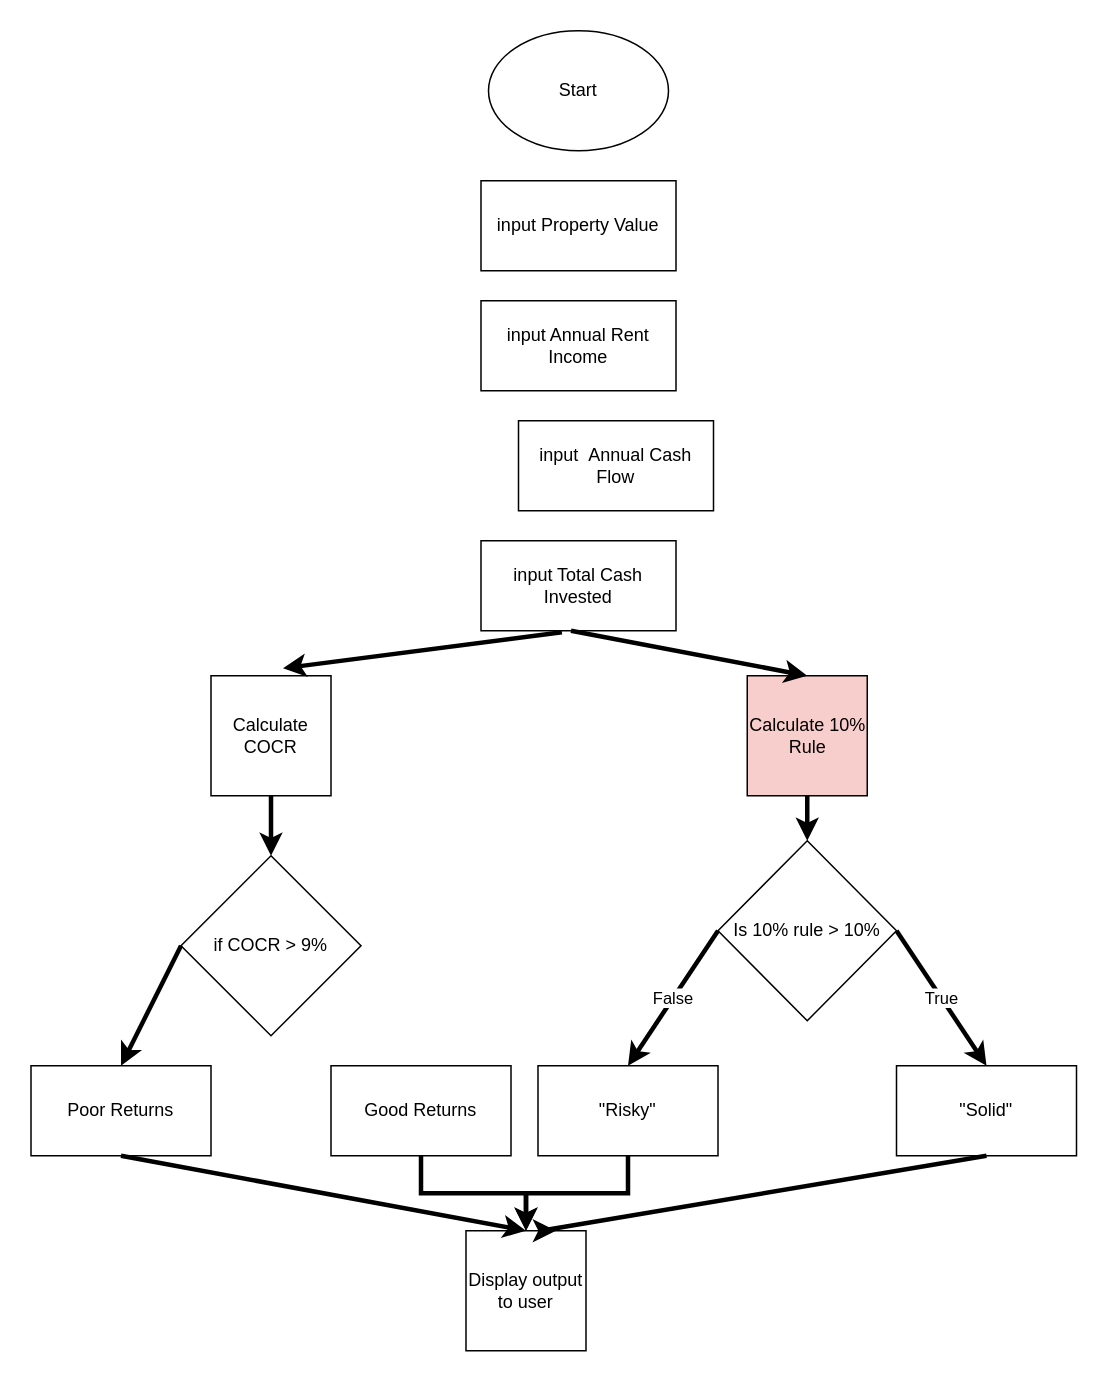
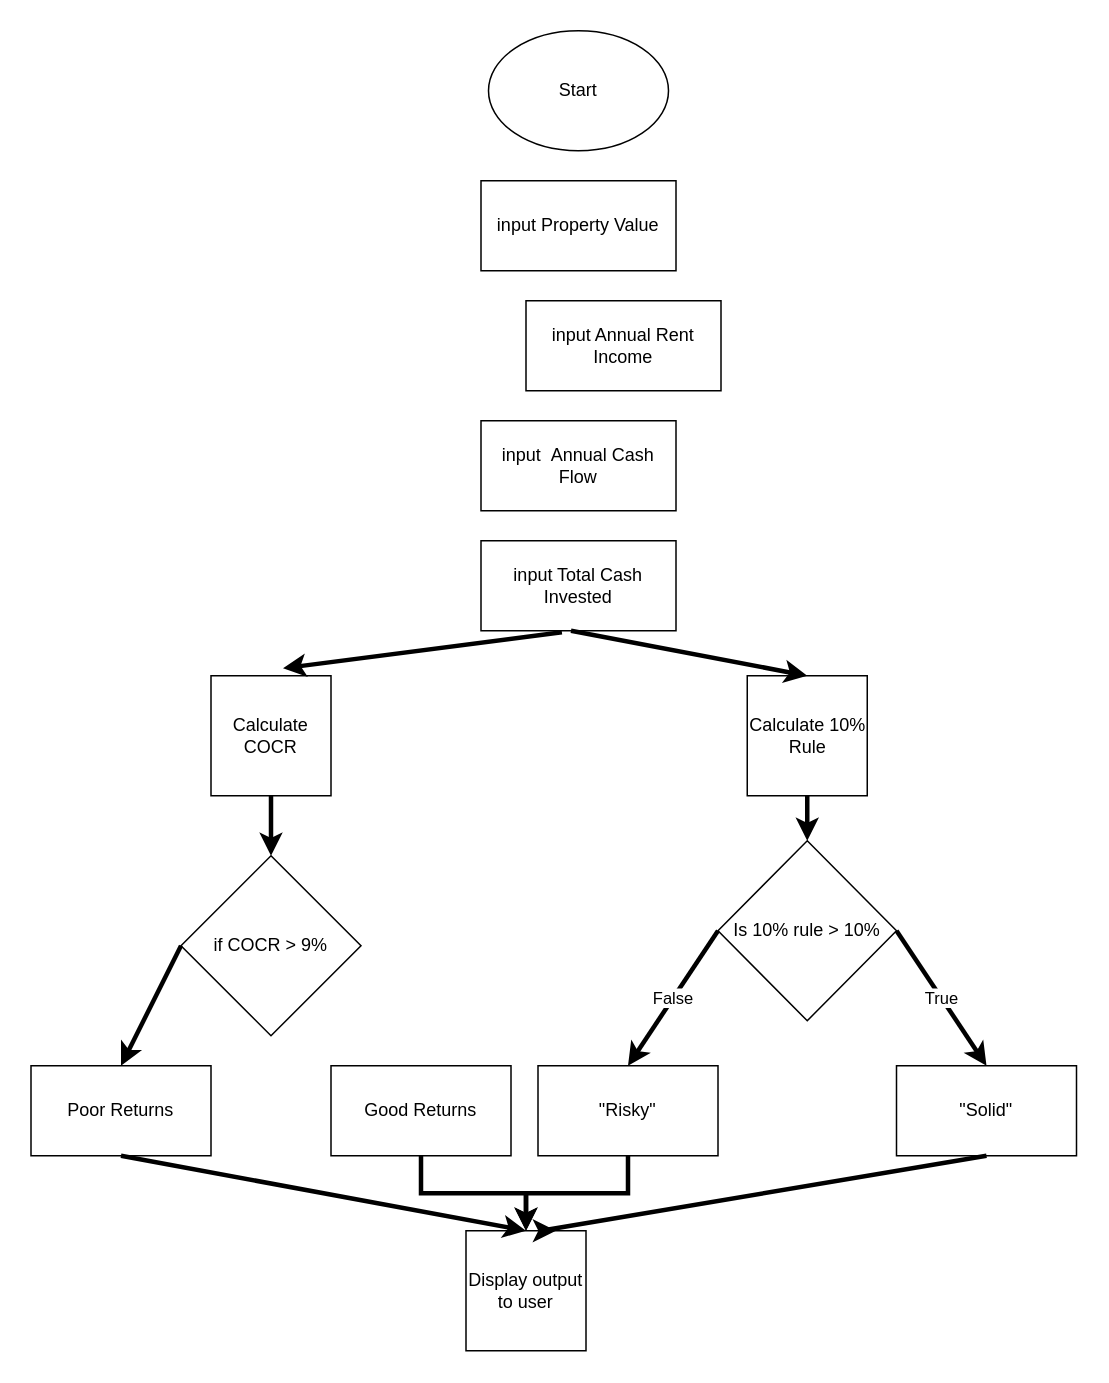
node "input Annual Rent Income": moved (578, 346) -> (623, 346)
node "input Annual Cash Flow": moved (616, 466) -> (578, 466)
node "Calculate 10% Rule": fillcolor #f8cecc -> #ffffff
